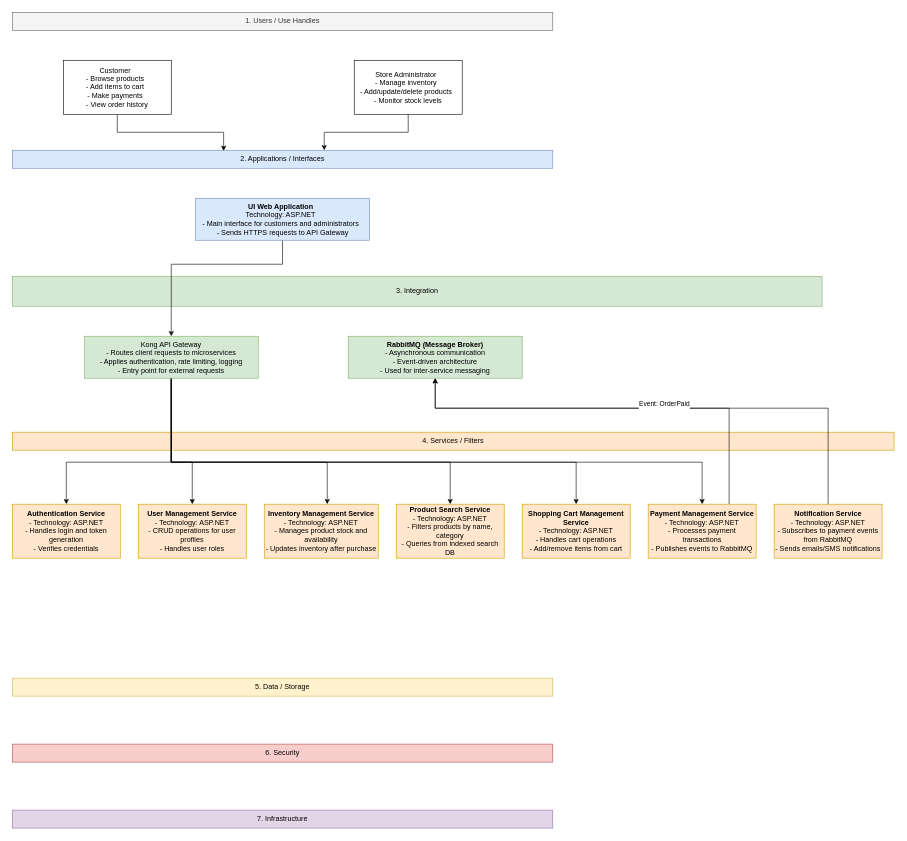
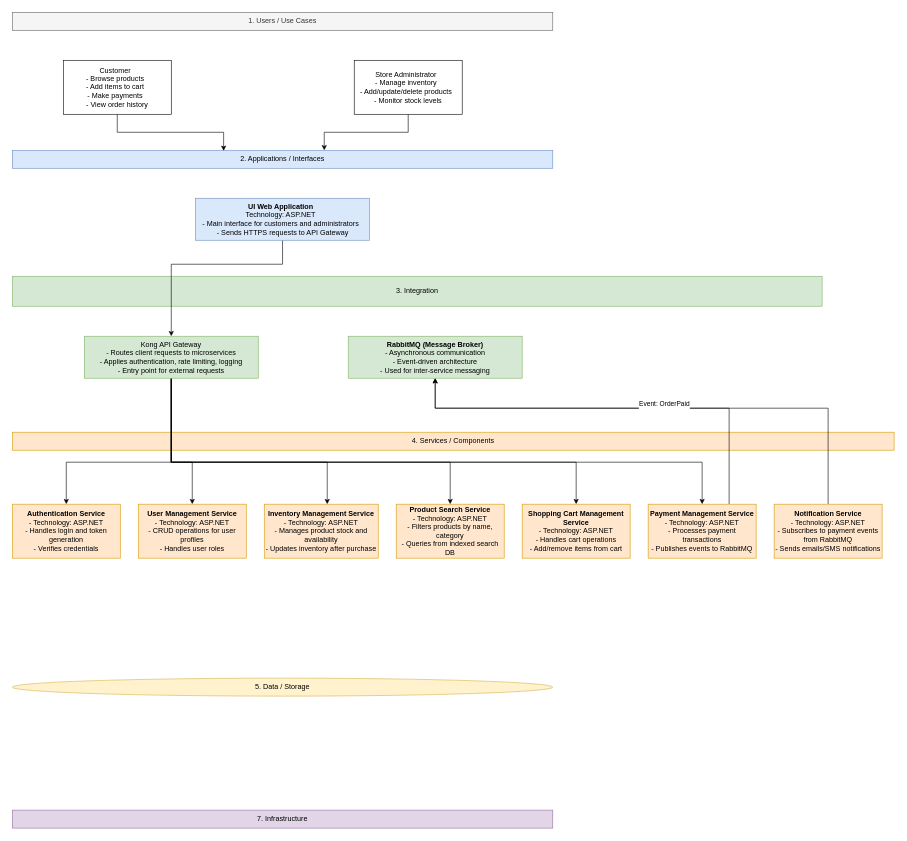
node "1. Users / Use Handles": label "1. Users / Use Handles" -> "1. Users / Use Cases"
node "4. Services / Filters": label "4. Services / Filters" -> "4. Services / Components"
node "5. Data / Storage": shape rectangle -> ellipse
node "6. Security": removed
